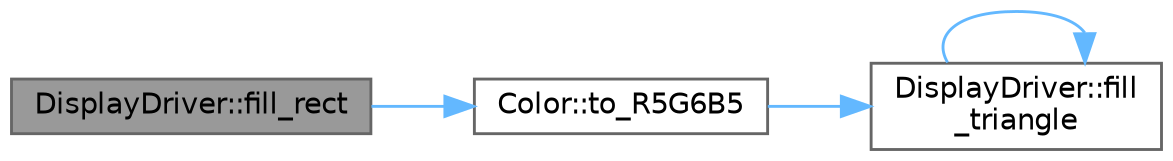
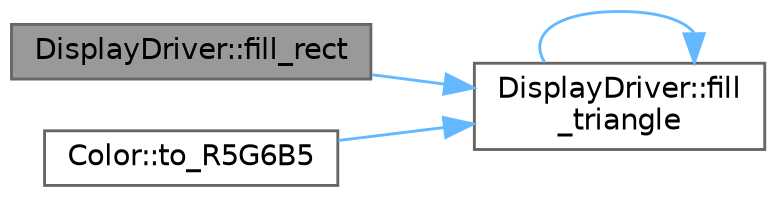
edge "DisplayDriver::fill_rect" -> "Color::to_R5G6B5": now "DisplayDriver::fill_rect" -> "DisplayDriver::fill _triangle"
